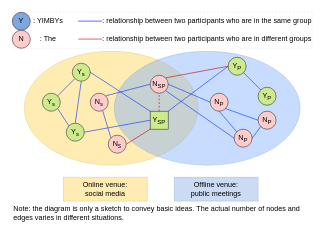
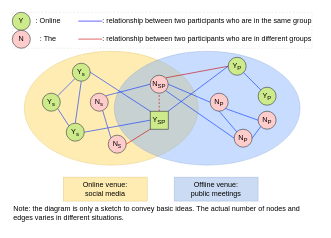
node "Y": fillcolor #7ea6e0 -> #cdeb8b
node ": YIMBYs": label ": YIMBYs" -> ": Online"
